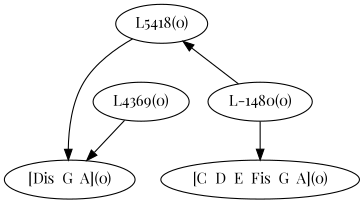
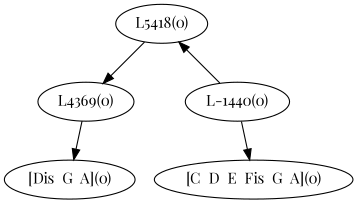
edge "L5418(0)" -> "[Dis  G  A](0)": now "L5418(0)" -> "L4369(0)"
node "L-1480(0)": label "L-1480(0)" -> "L-1440(0)"
